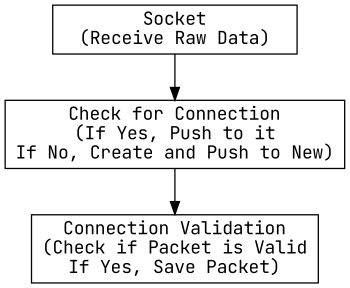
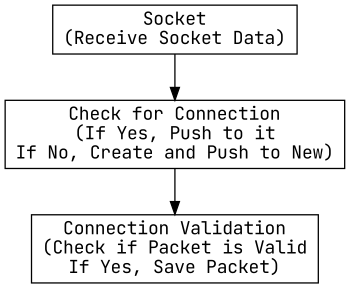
node "Socket (Receive Raw Data)": label "Socket (Receive Raw Data)" -> "Socket (Receive Socket Data)"
